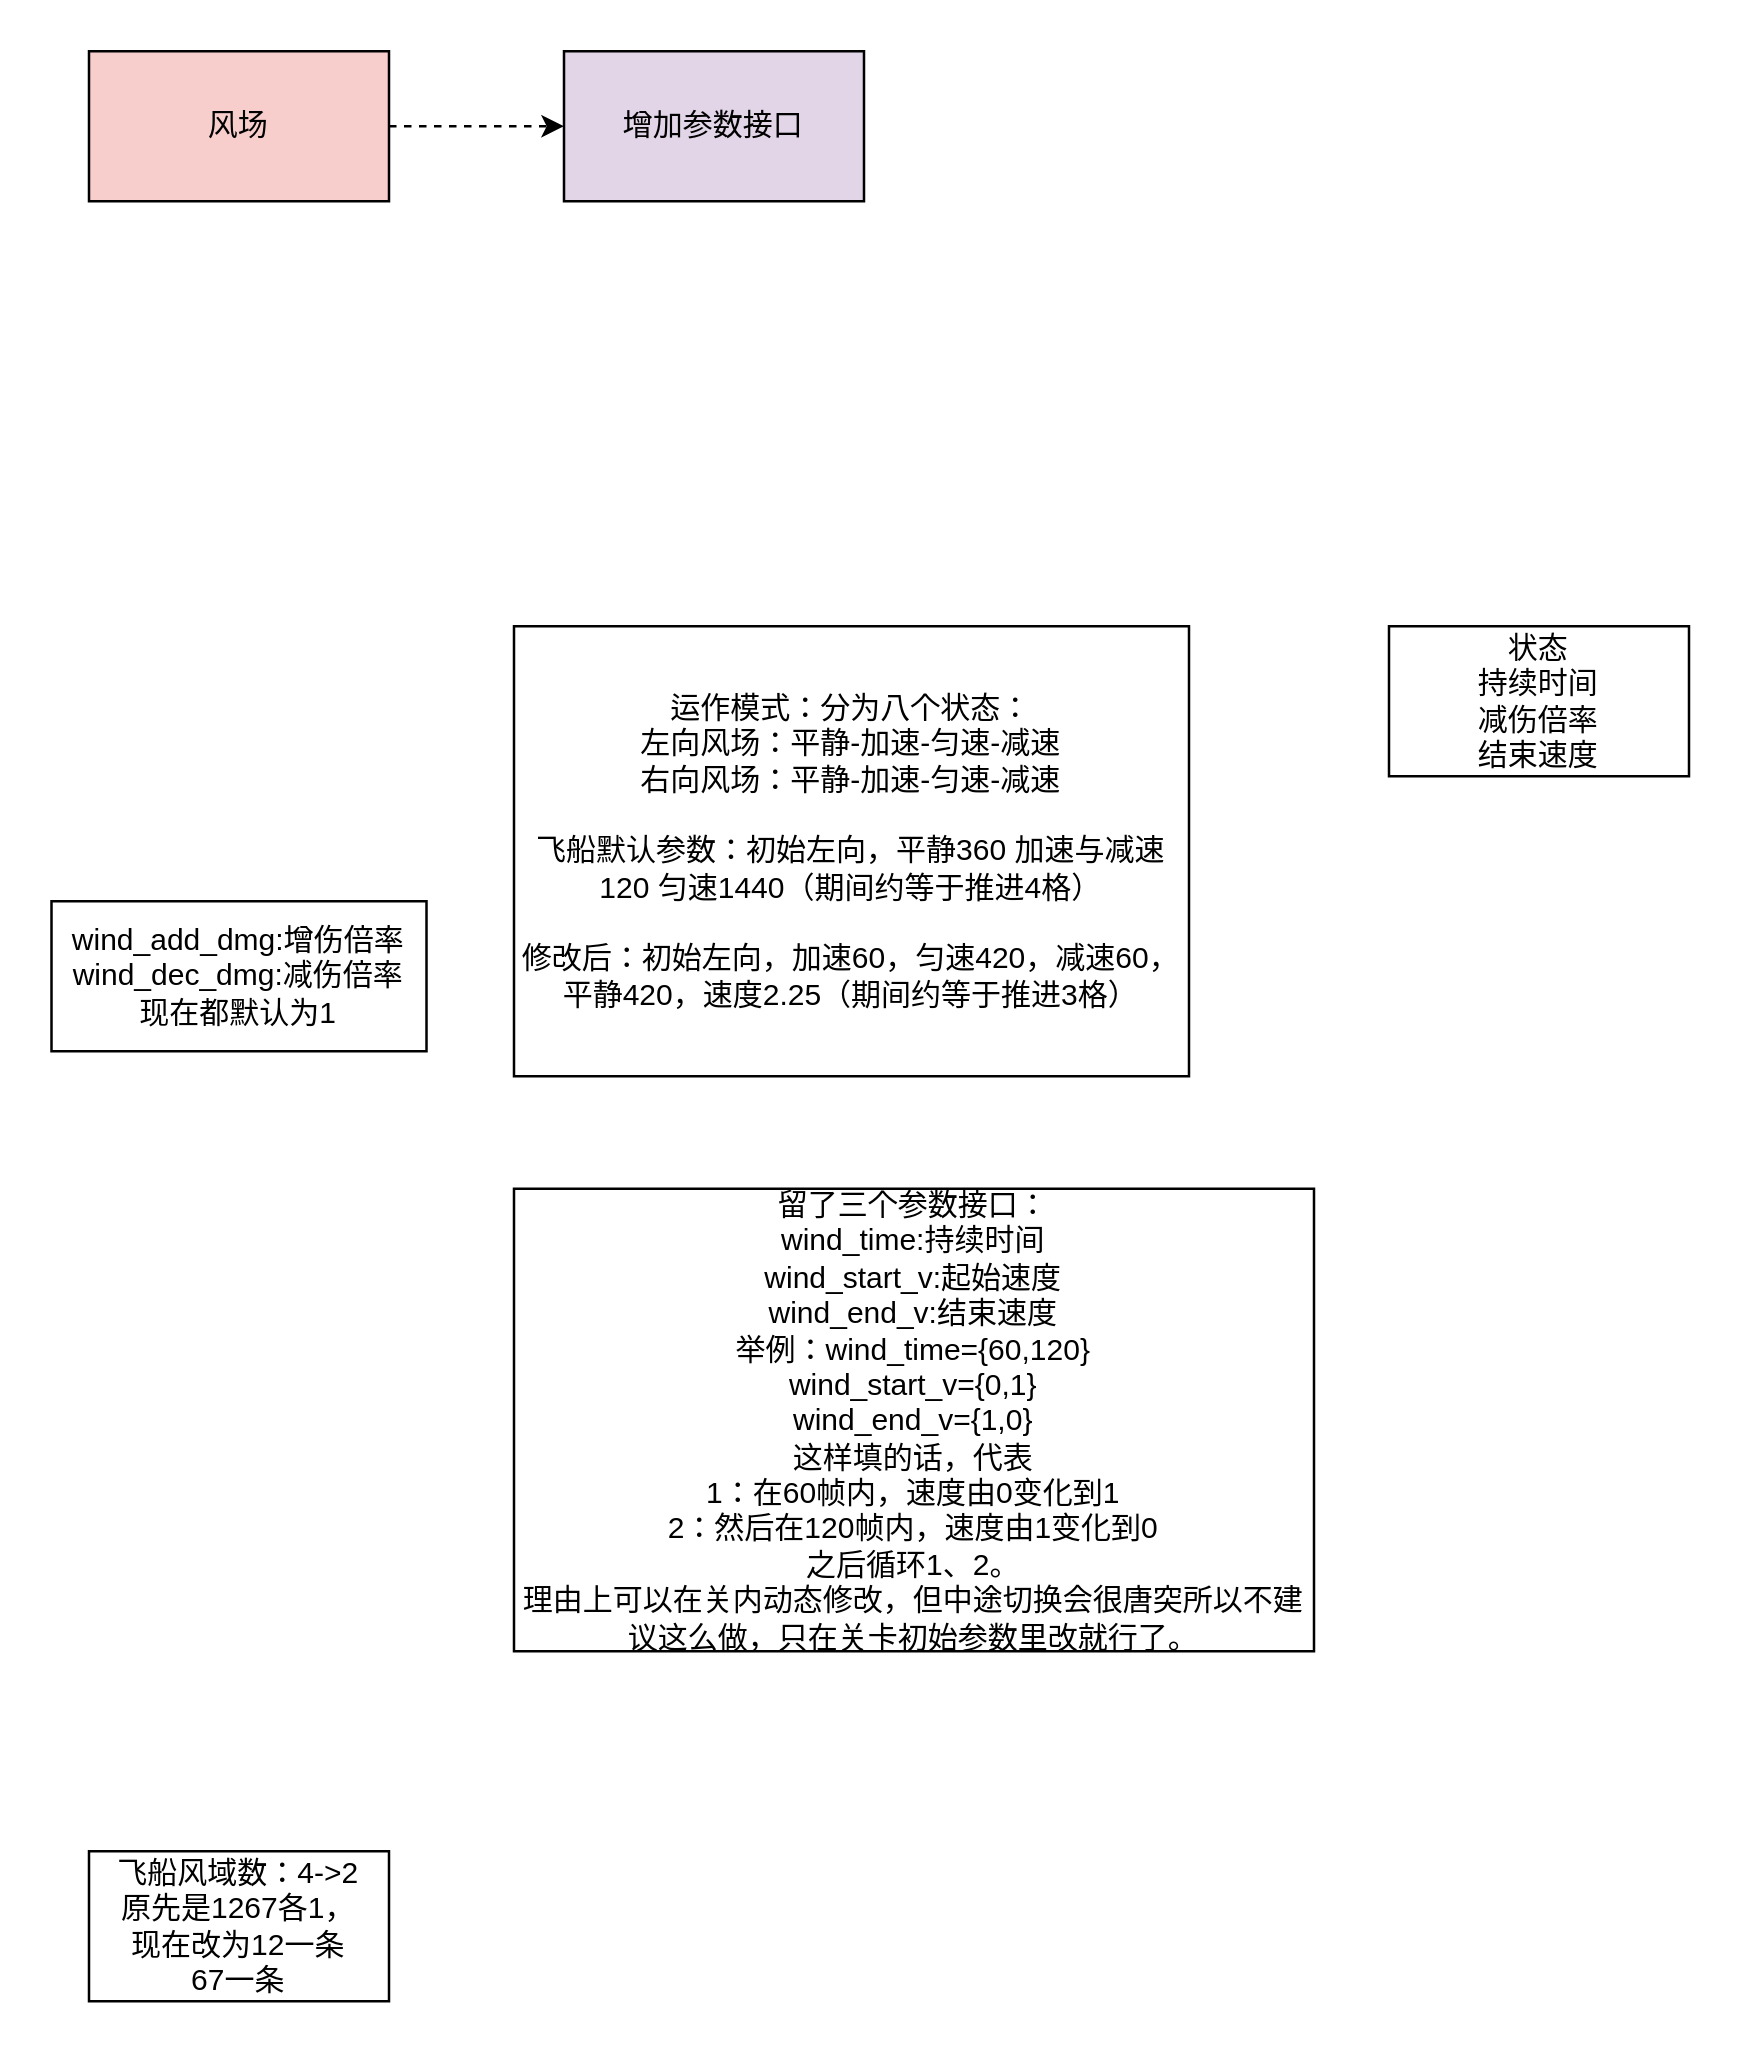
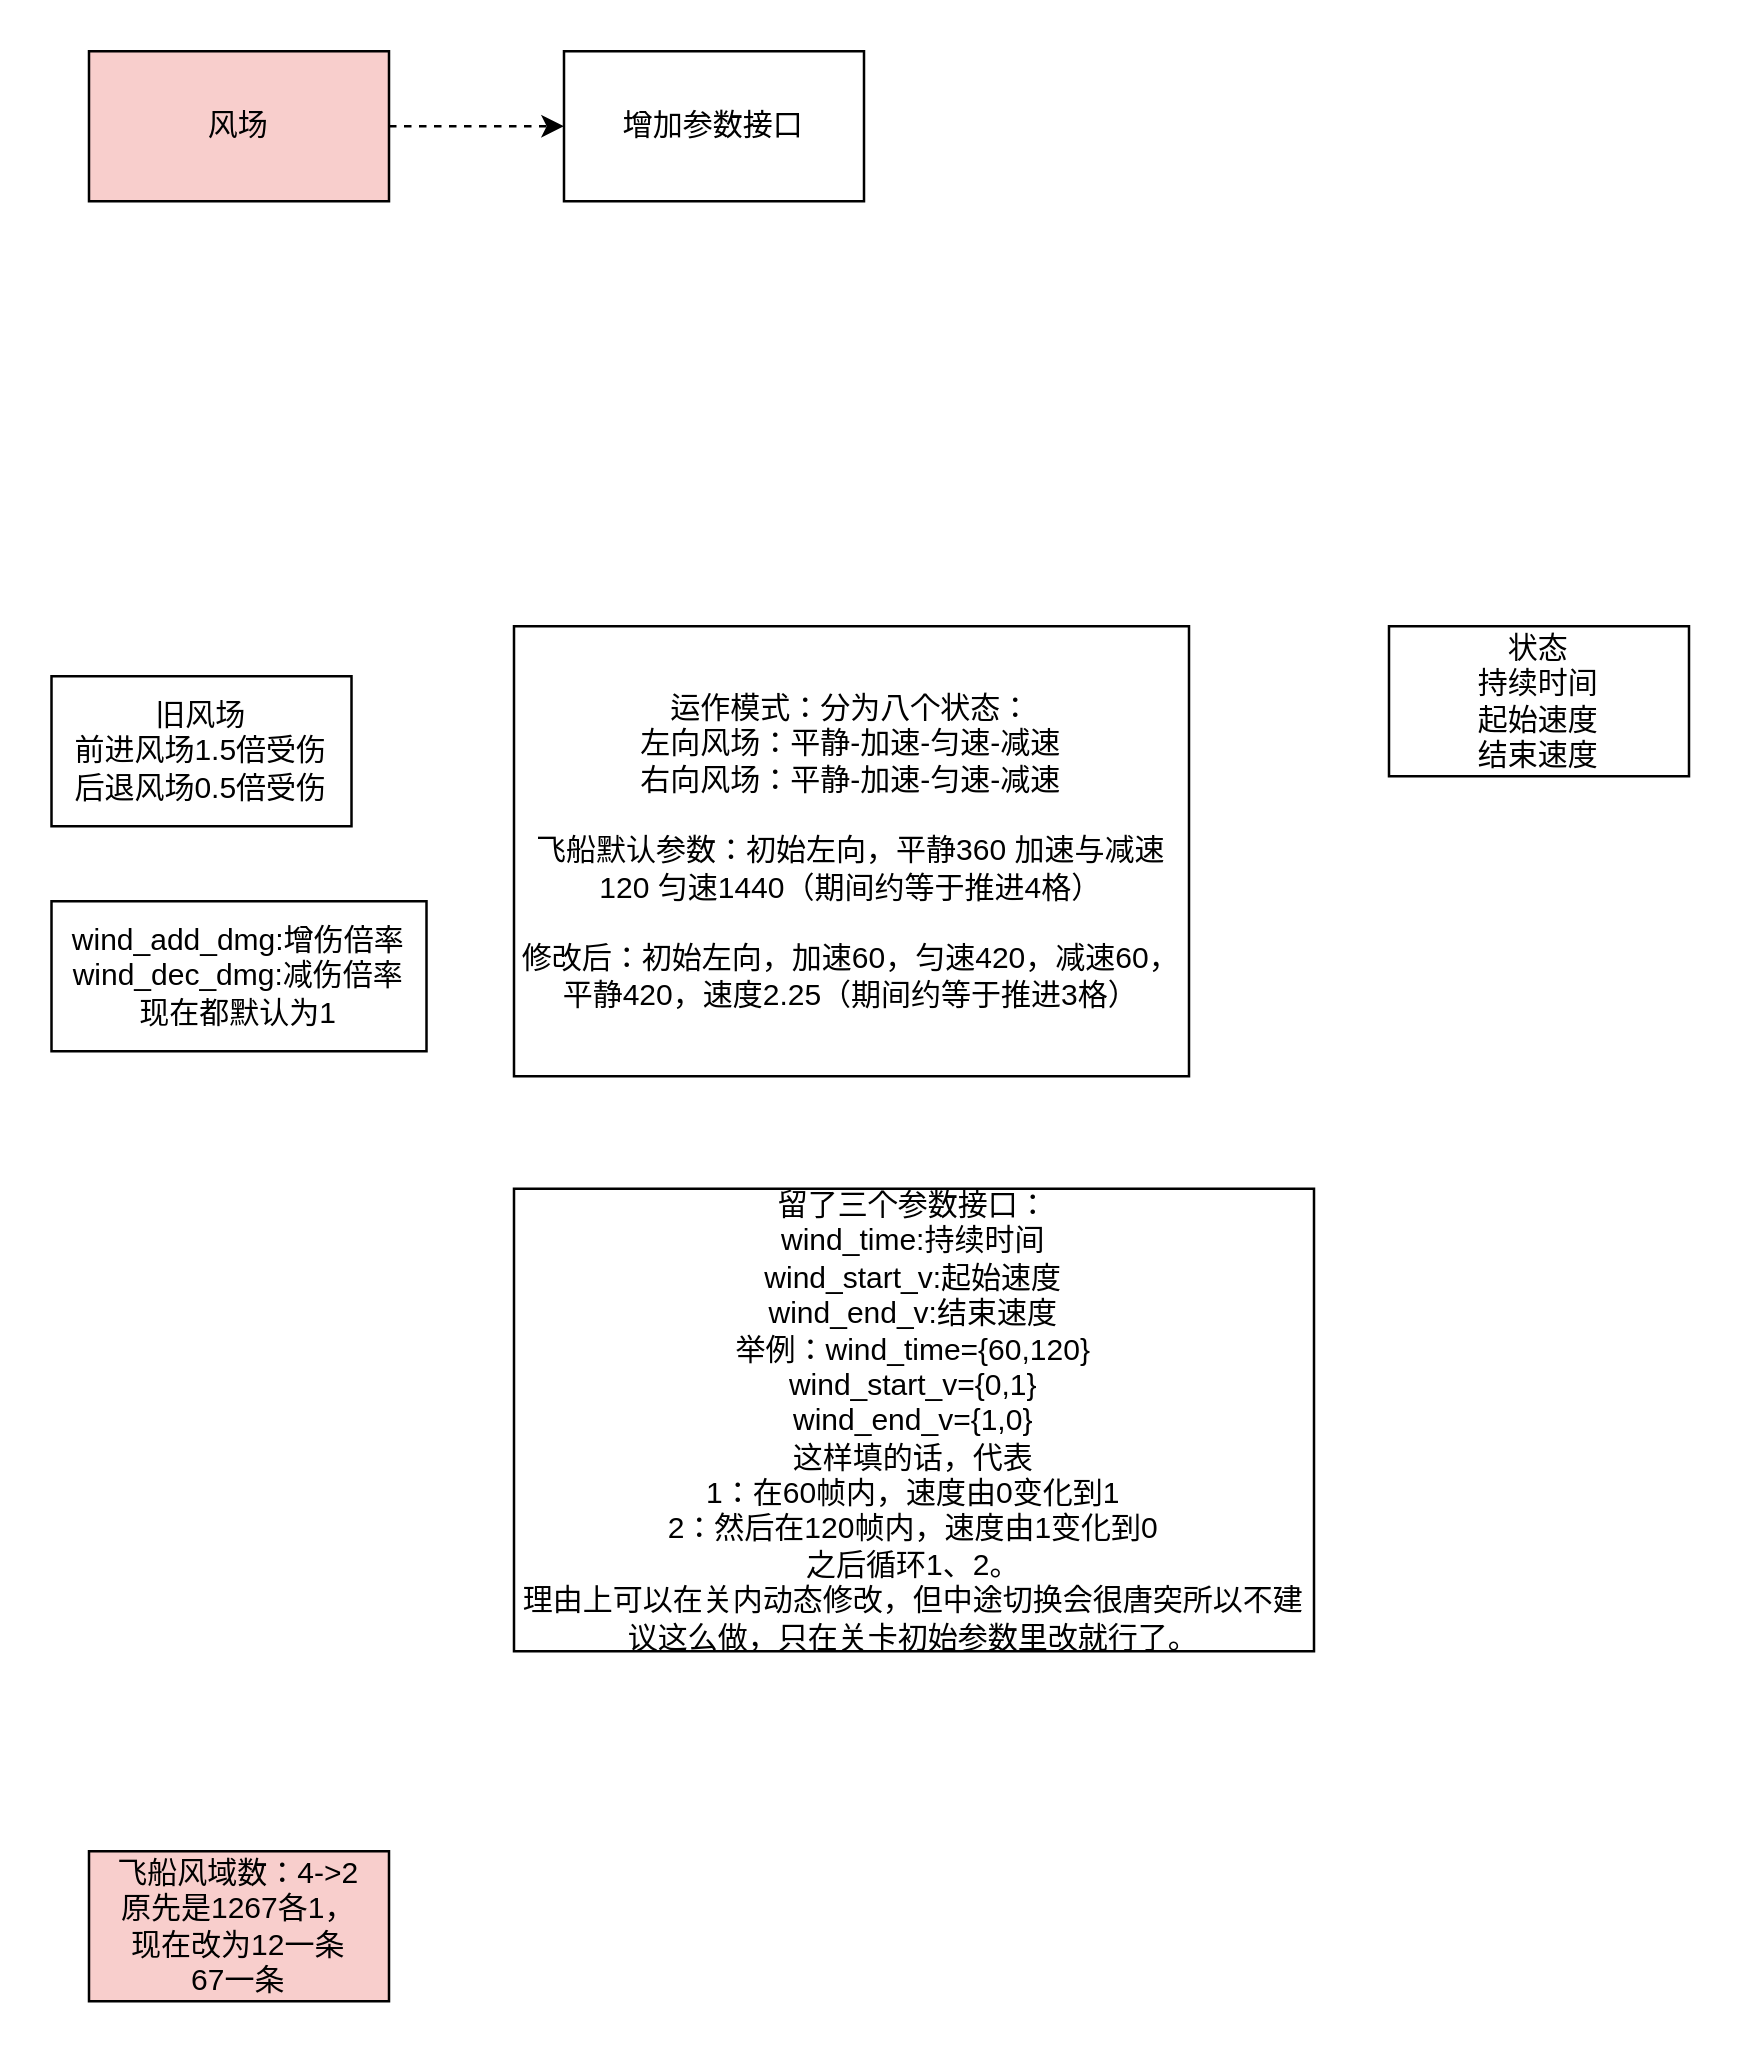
node "增加参数接口": fillcolor #e1d5e7 -> #ffffff
node "状态 持续时间 减伤倍率 结束速度": label "状态 持续时间 减伤倍率 结束速度" -> "状态 持续时间 起始速度 结束速度"
node "旧风场 前进风场1.5倍受伤 后退风场0.5倍受伤": added
node "飞船风域数：4->2 原先是1267各1， 现在改为12一条 67一条": fillcolor #ffffff -> #f8cecc
